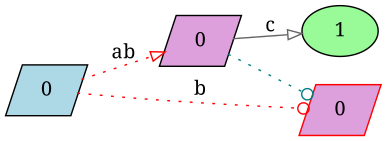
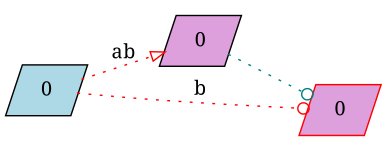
node "1": removed
